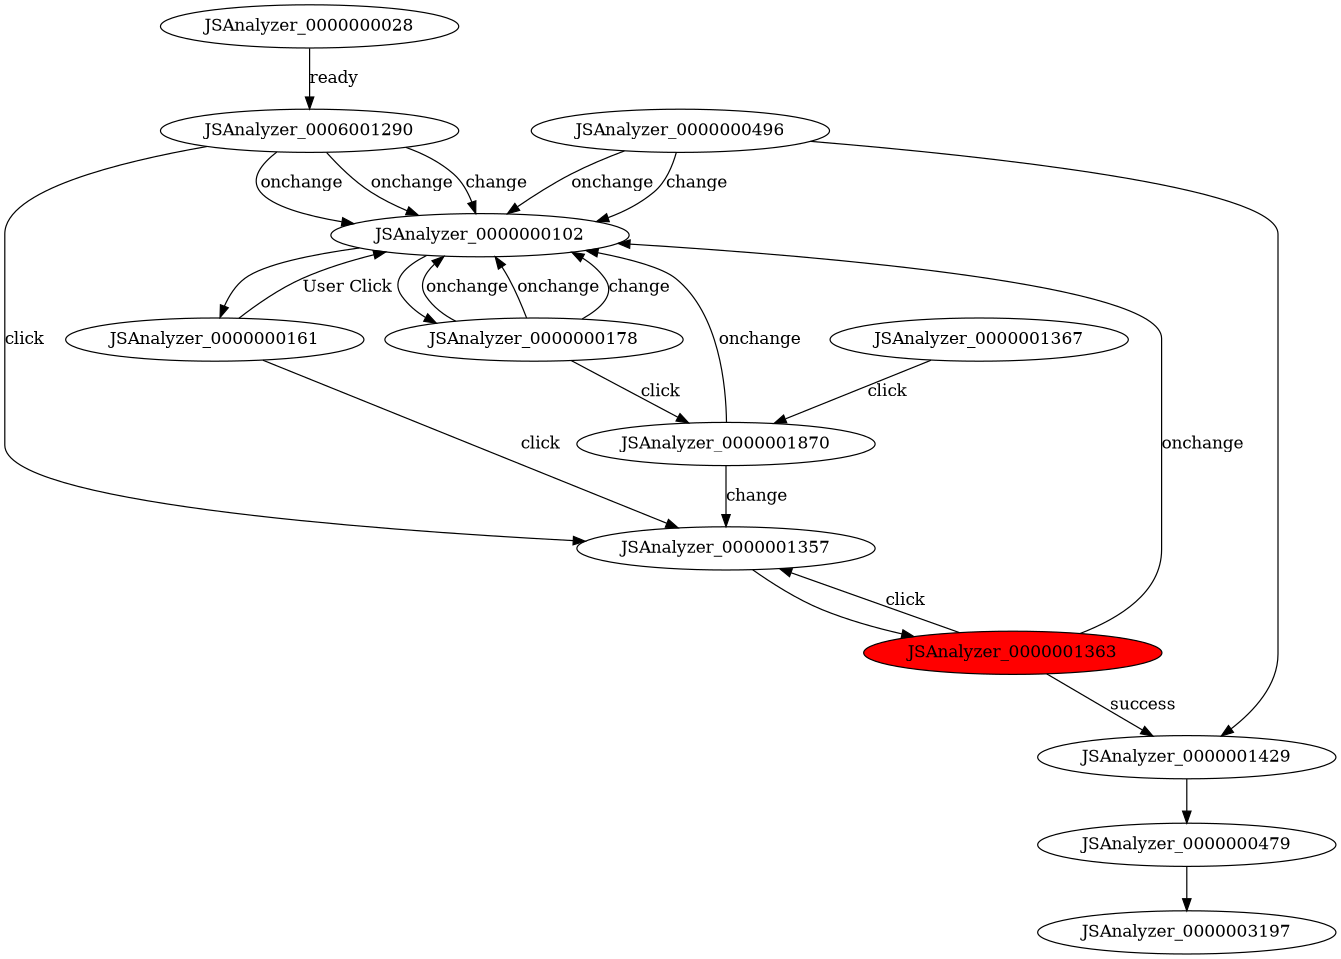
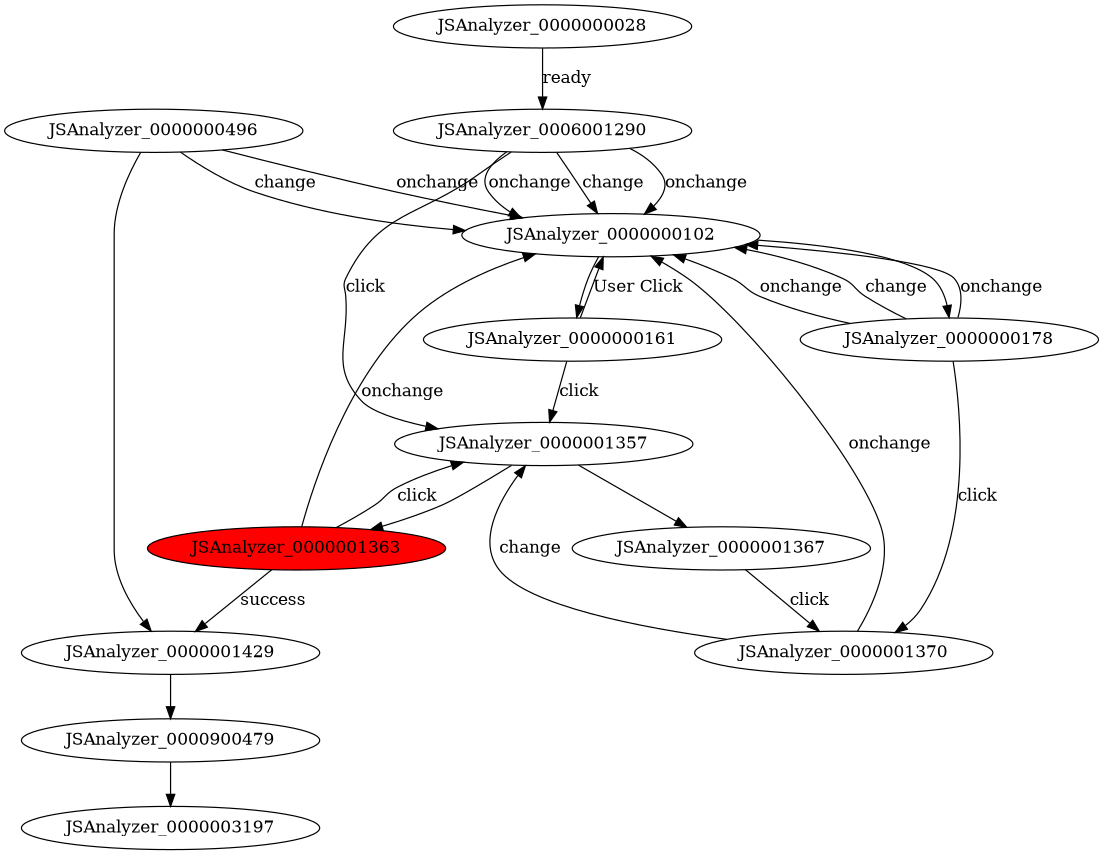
node "JSAnalyzer_0000001870": label "JSAnalyzer_0000001870" -> "JSAnalyzer_0000001370"
edge "JSAnalyzer_0000001357" -> "JSAnalyzer_0000001367": added
node "JSAnalyzer_0000000479": label "JSAnalyzer_0000000479" -> "JSAnalyzer_0000900479"
